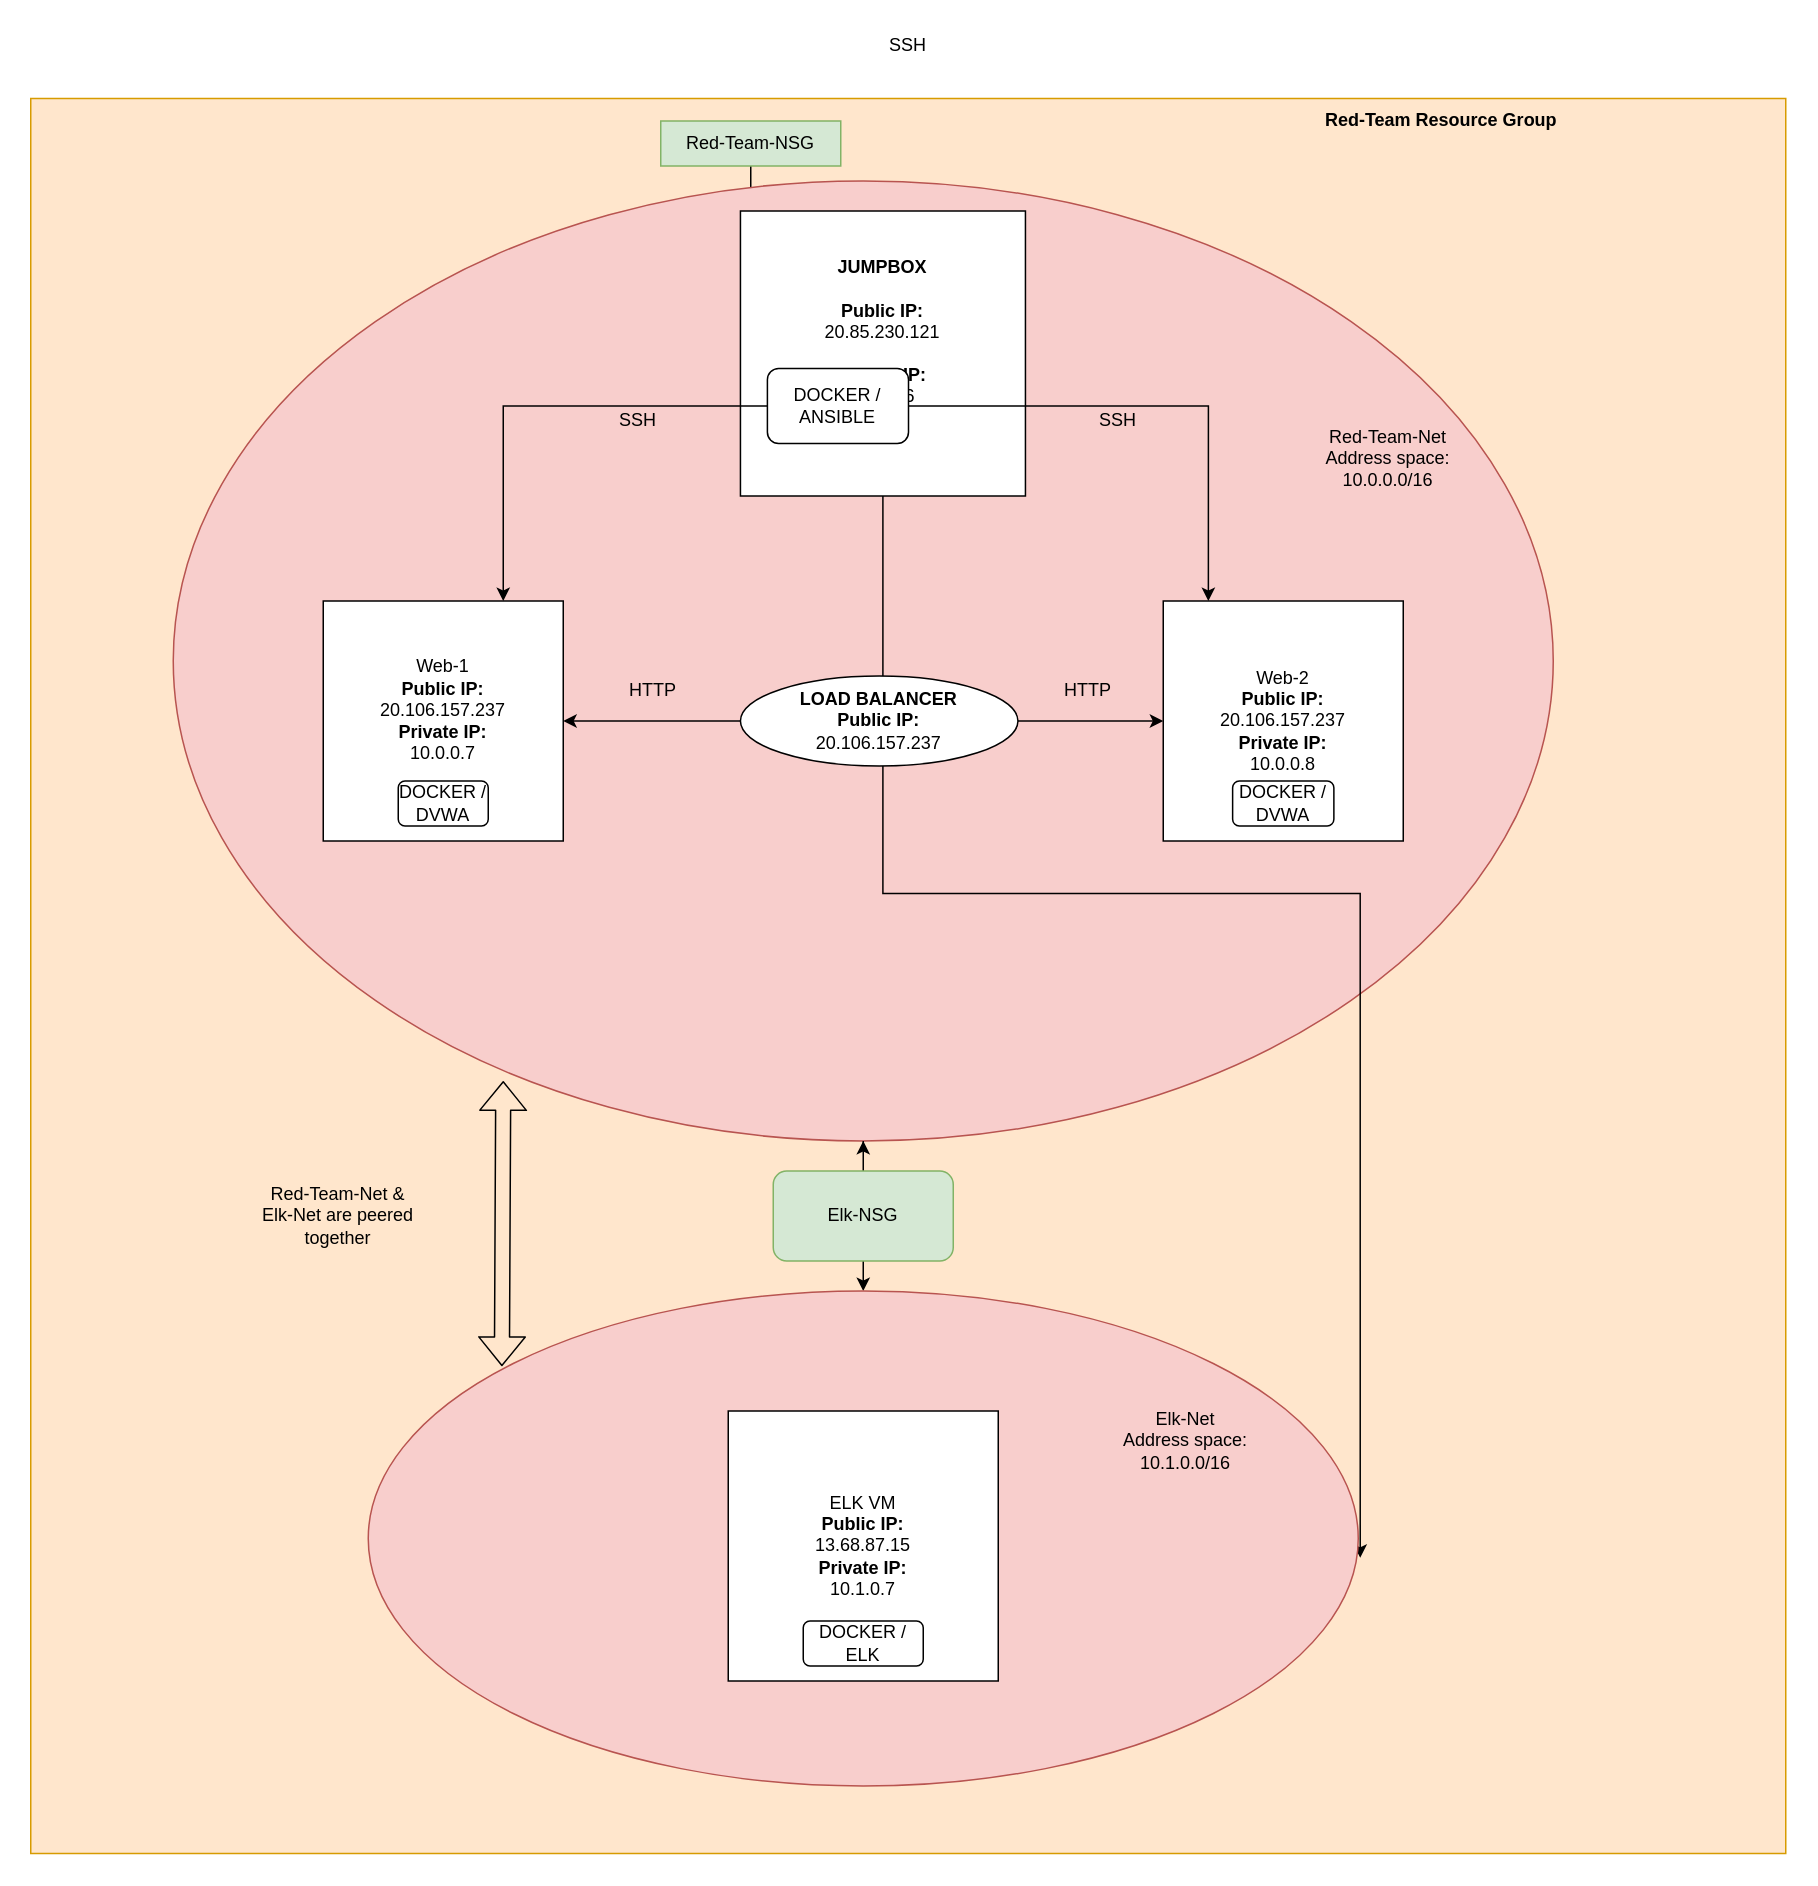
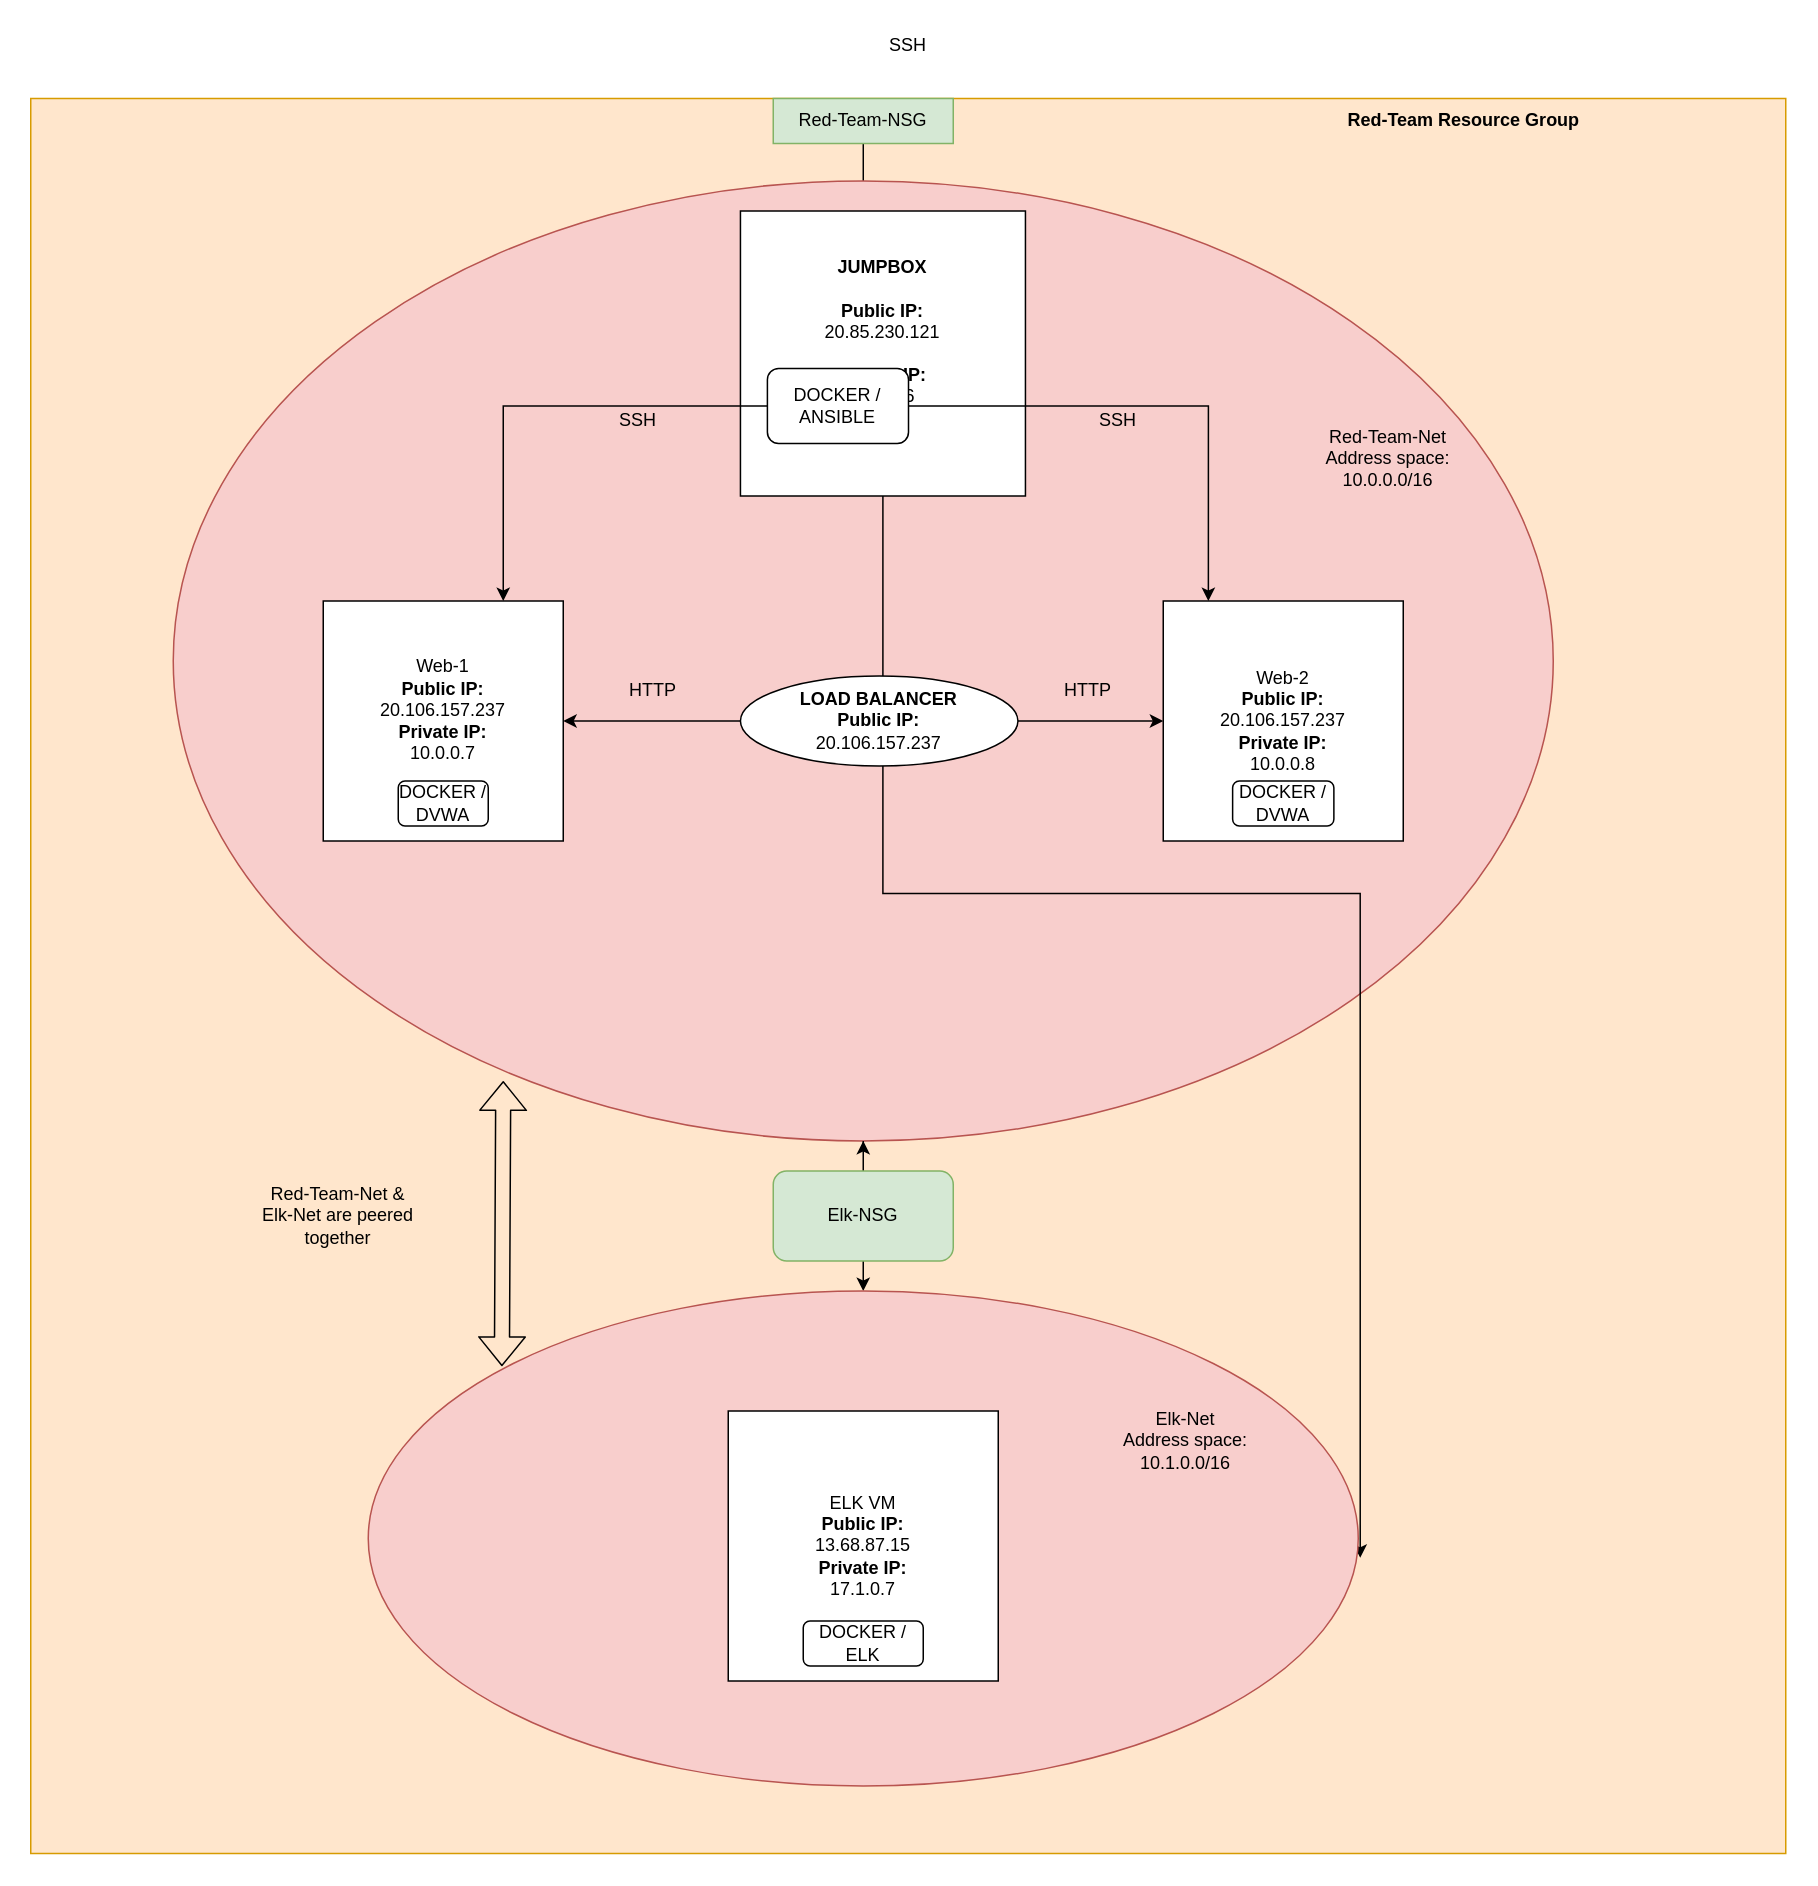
node "Red-Team Resource Group": moved (1441, 121) -> (1463, 121)
node "Red-Team-NSG": moved (751, 143) -> (863, 121)
node "ELK VM Public IP: 13.68.87.15 Private IP: 10.1.0.7": label "ELK VM Public IP: 13.68.87.15 Private IP: 10.1.0.7" -> "ELK VM Public IP: 13.68.87.15 Private IP: 17.1.0.7"
